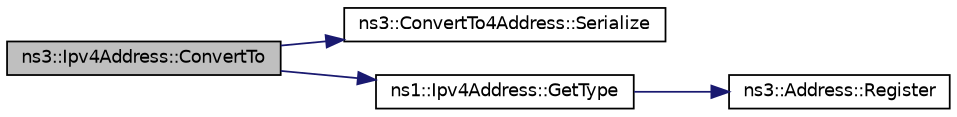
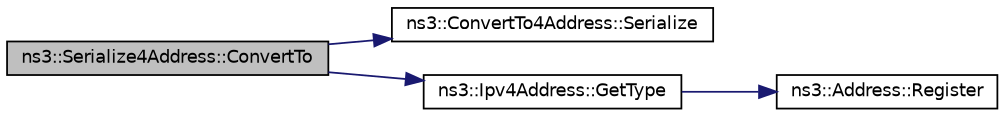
node "ns3::Ipv4Address::ConvertTo": label "ns3::Ipv4Address::ConvertTo" -> "ns3::Serialize4Address::ConvertTo"
node "ns1::Ipv4Address::GetType": label "ns1::Ipv4Address::GetType" -> "ns3::Ipv4Address::GetType"
